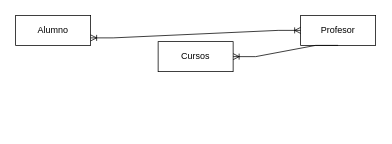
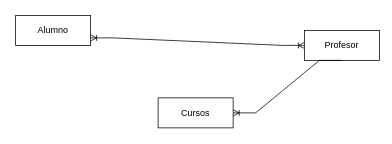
node "Profesor": moved (338, 30) -> (342, 45)
node "Cursos": moved (195, 57) -> (195, 113)
